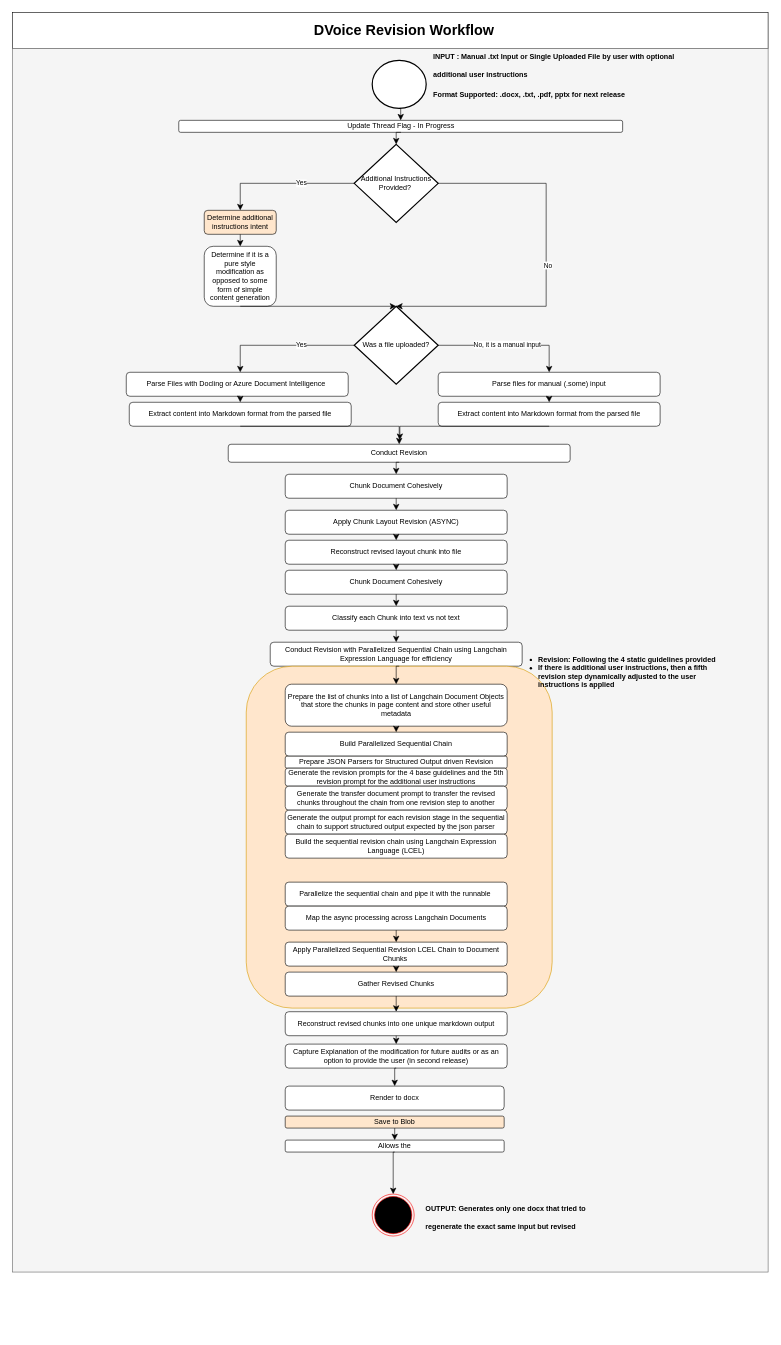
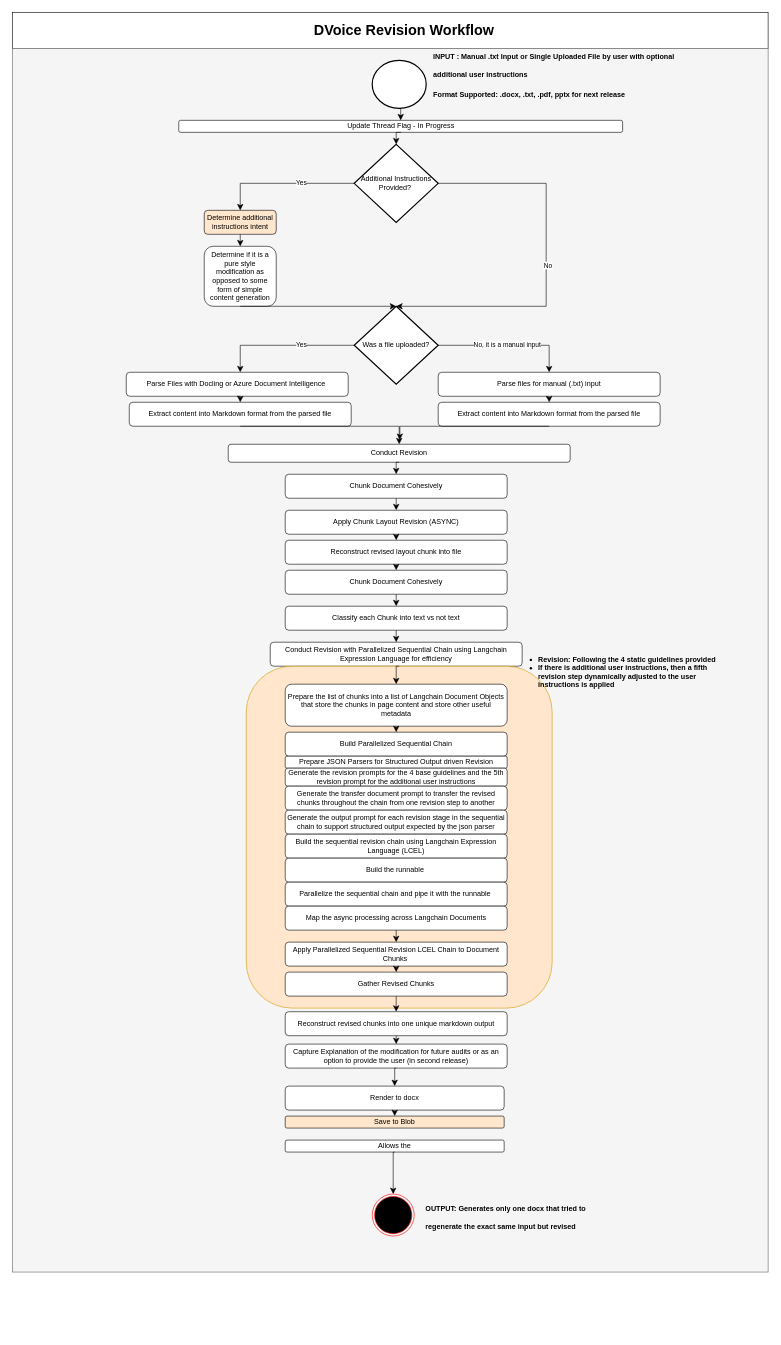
node "Parse files for manual (.some) input": label "Parse files for manual (.some) input" -> "Parse files for manual (.txt) input"
node "Build the runnable": added
edge "Render to docx" -> "Save to Blob": added
edge "Save to Blob" -> "Allows the": removed
